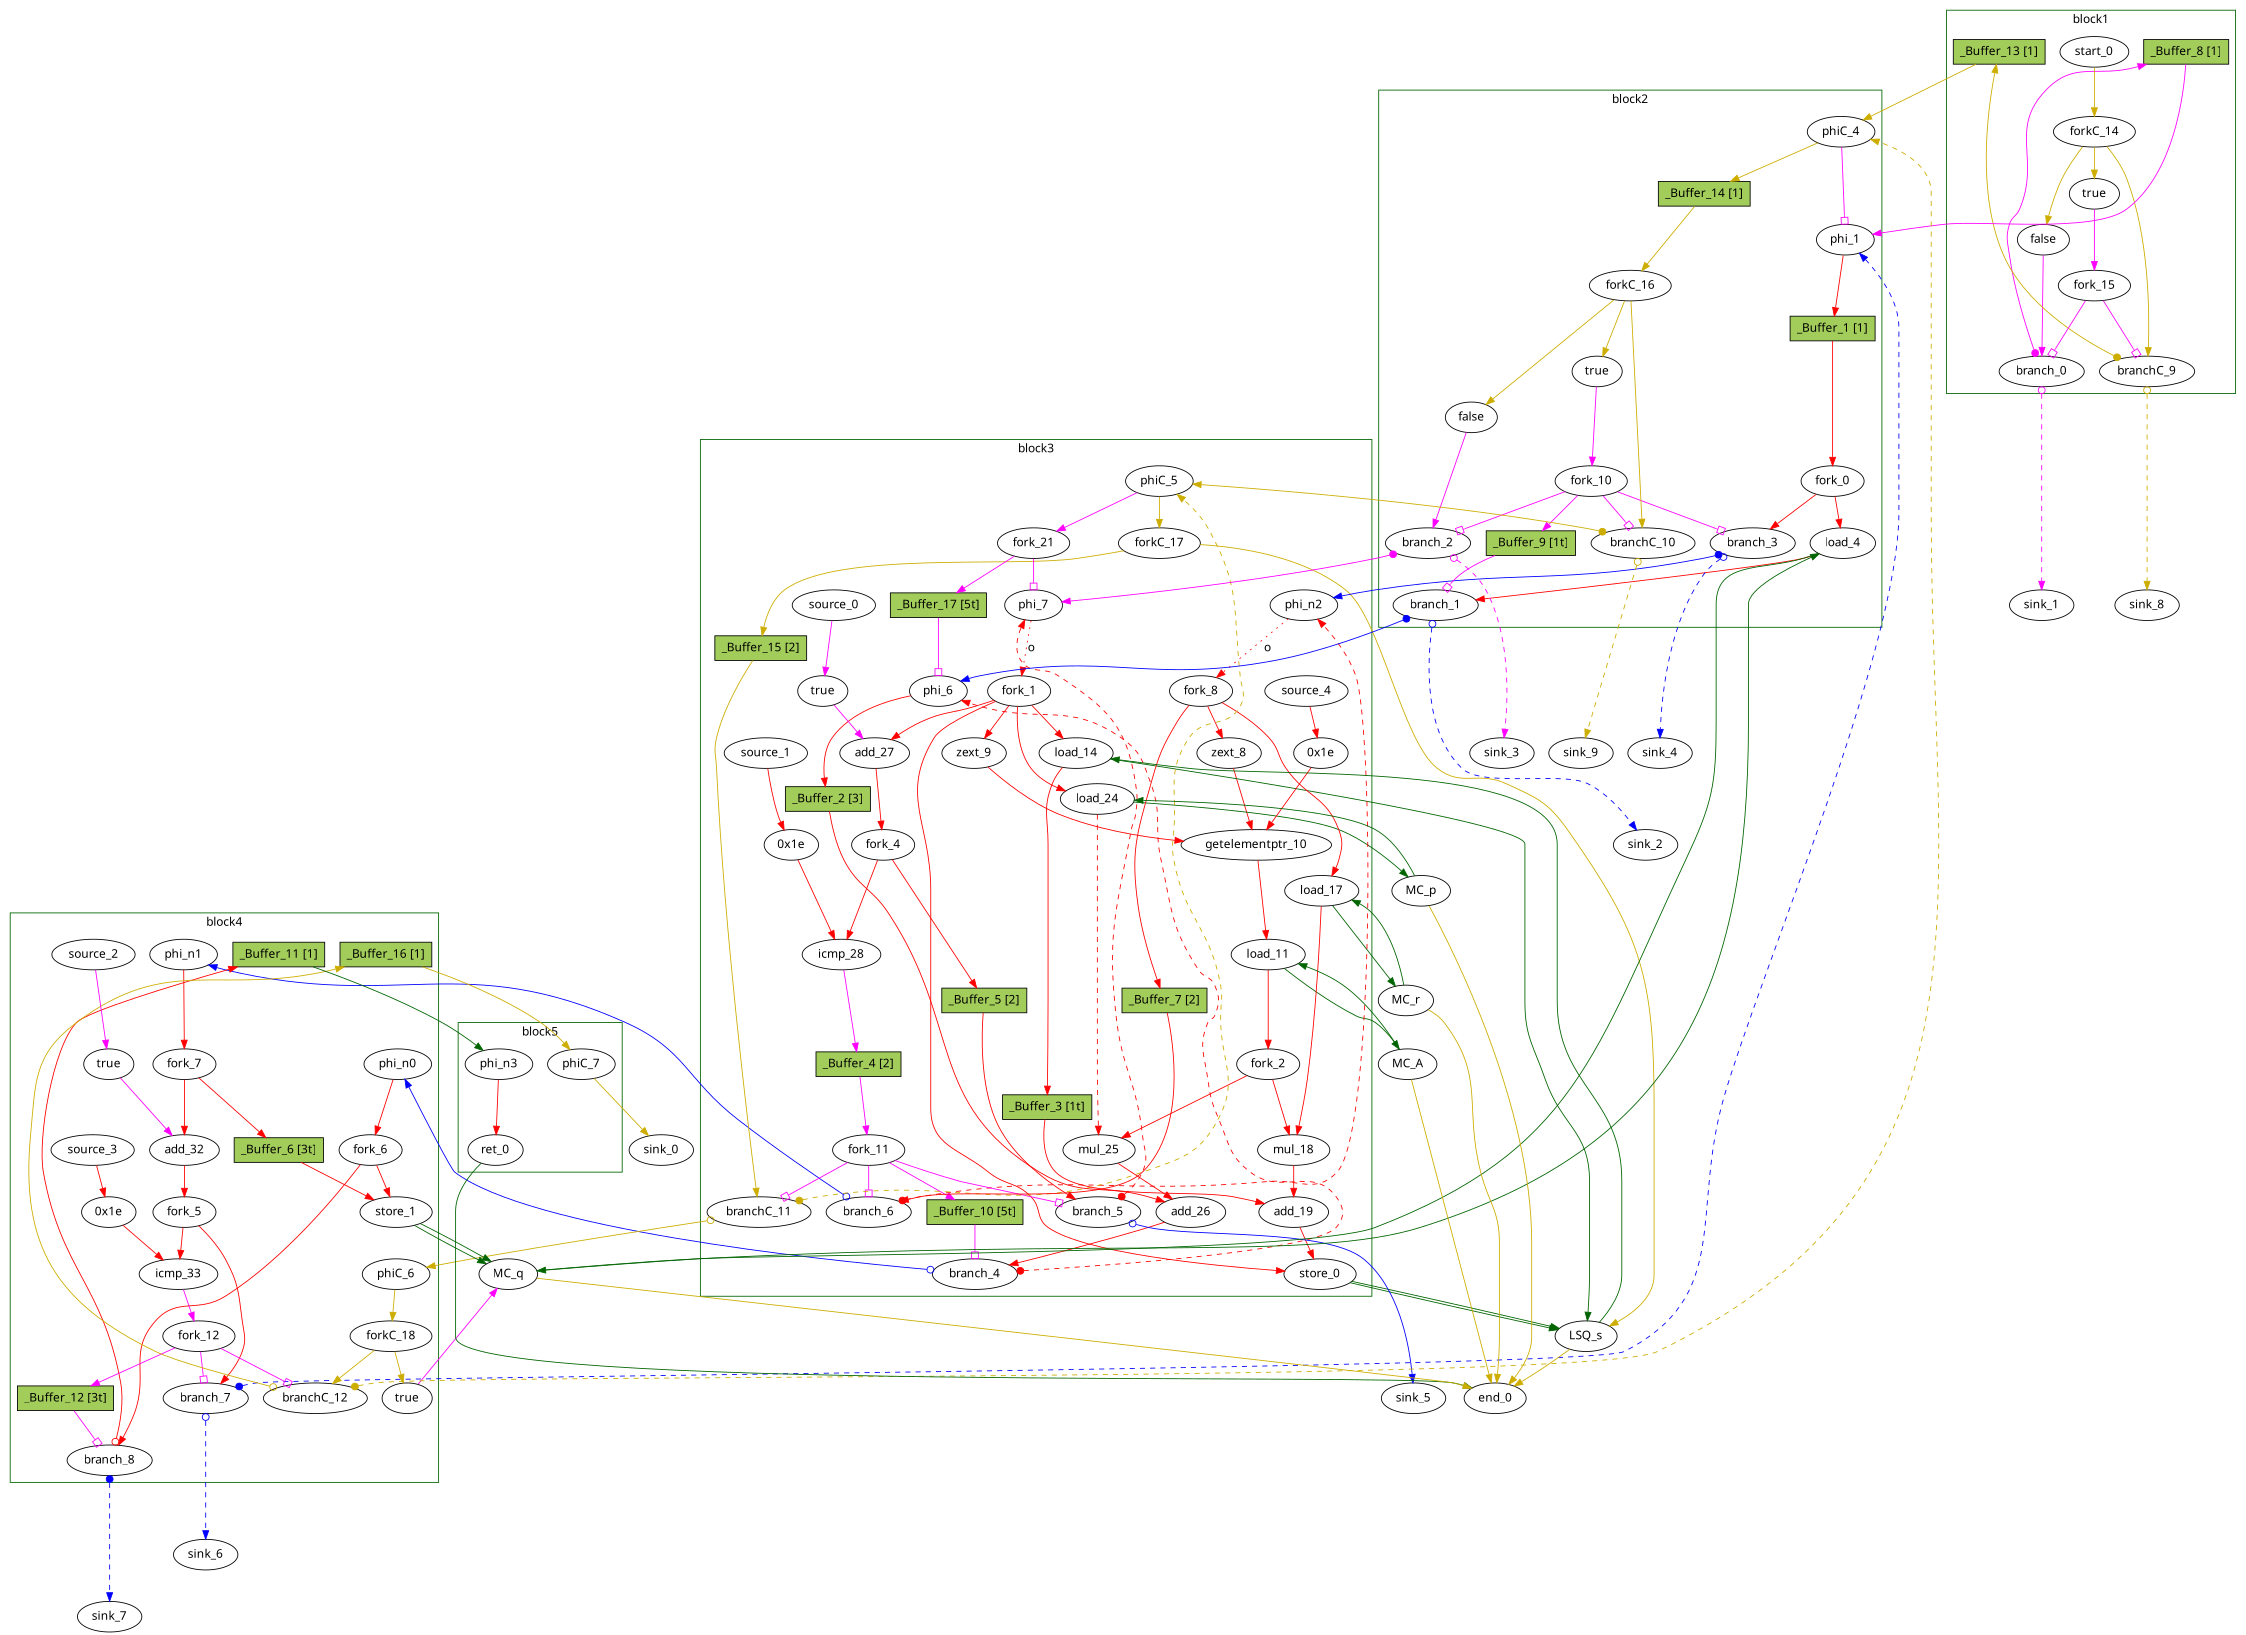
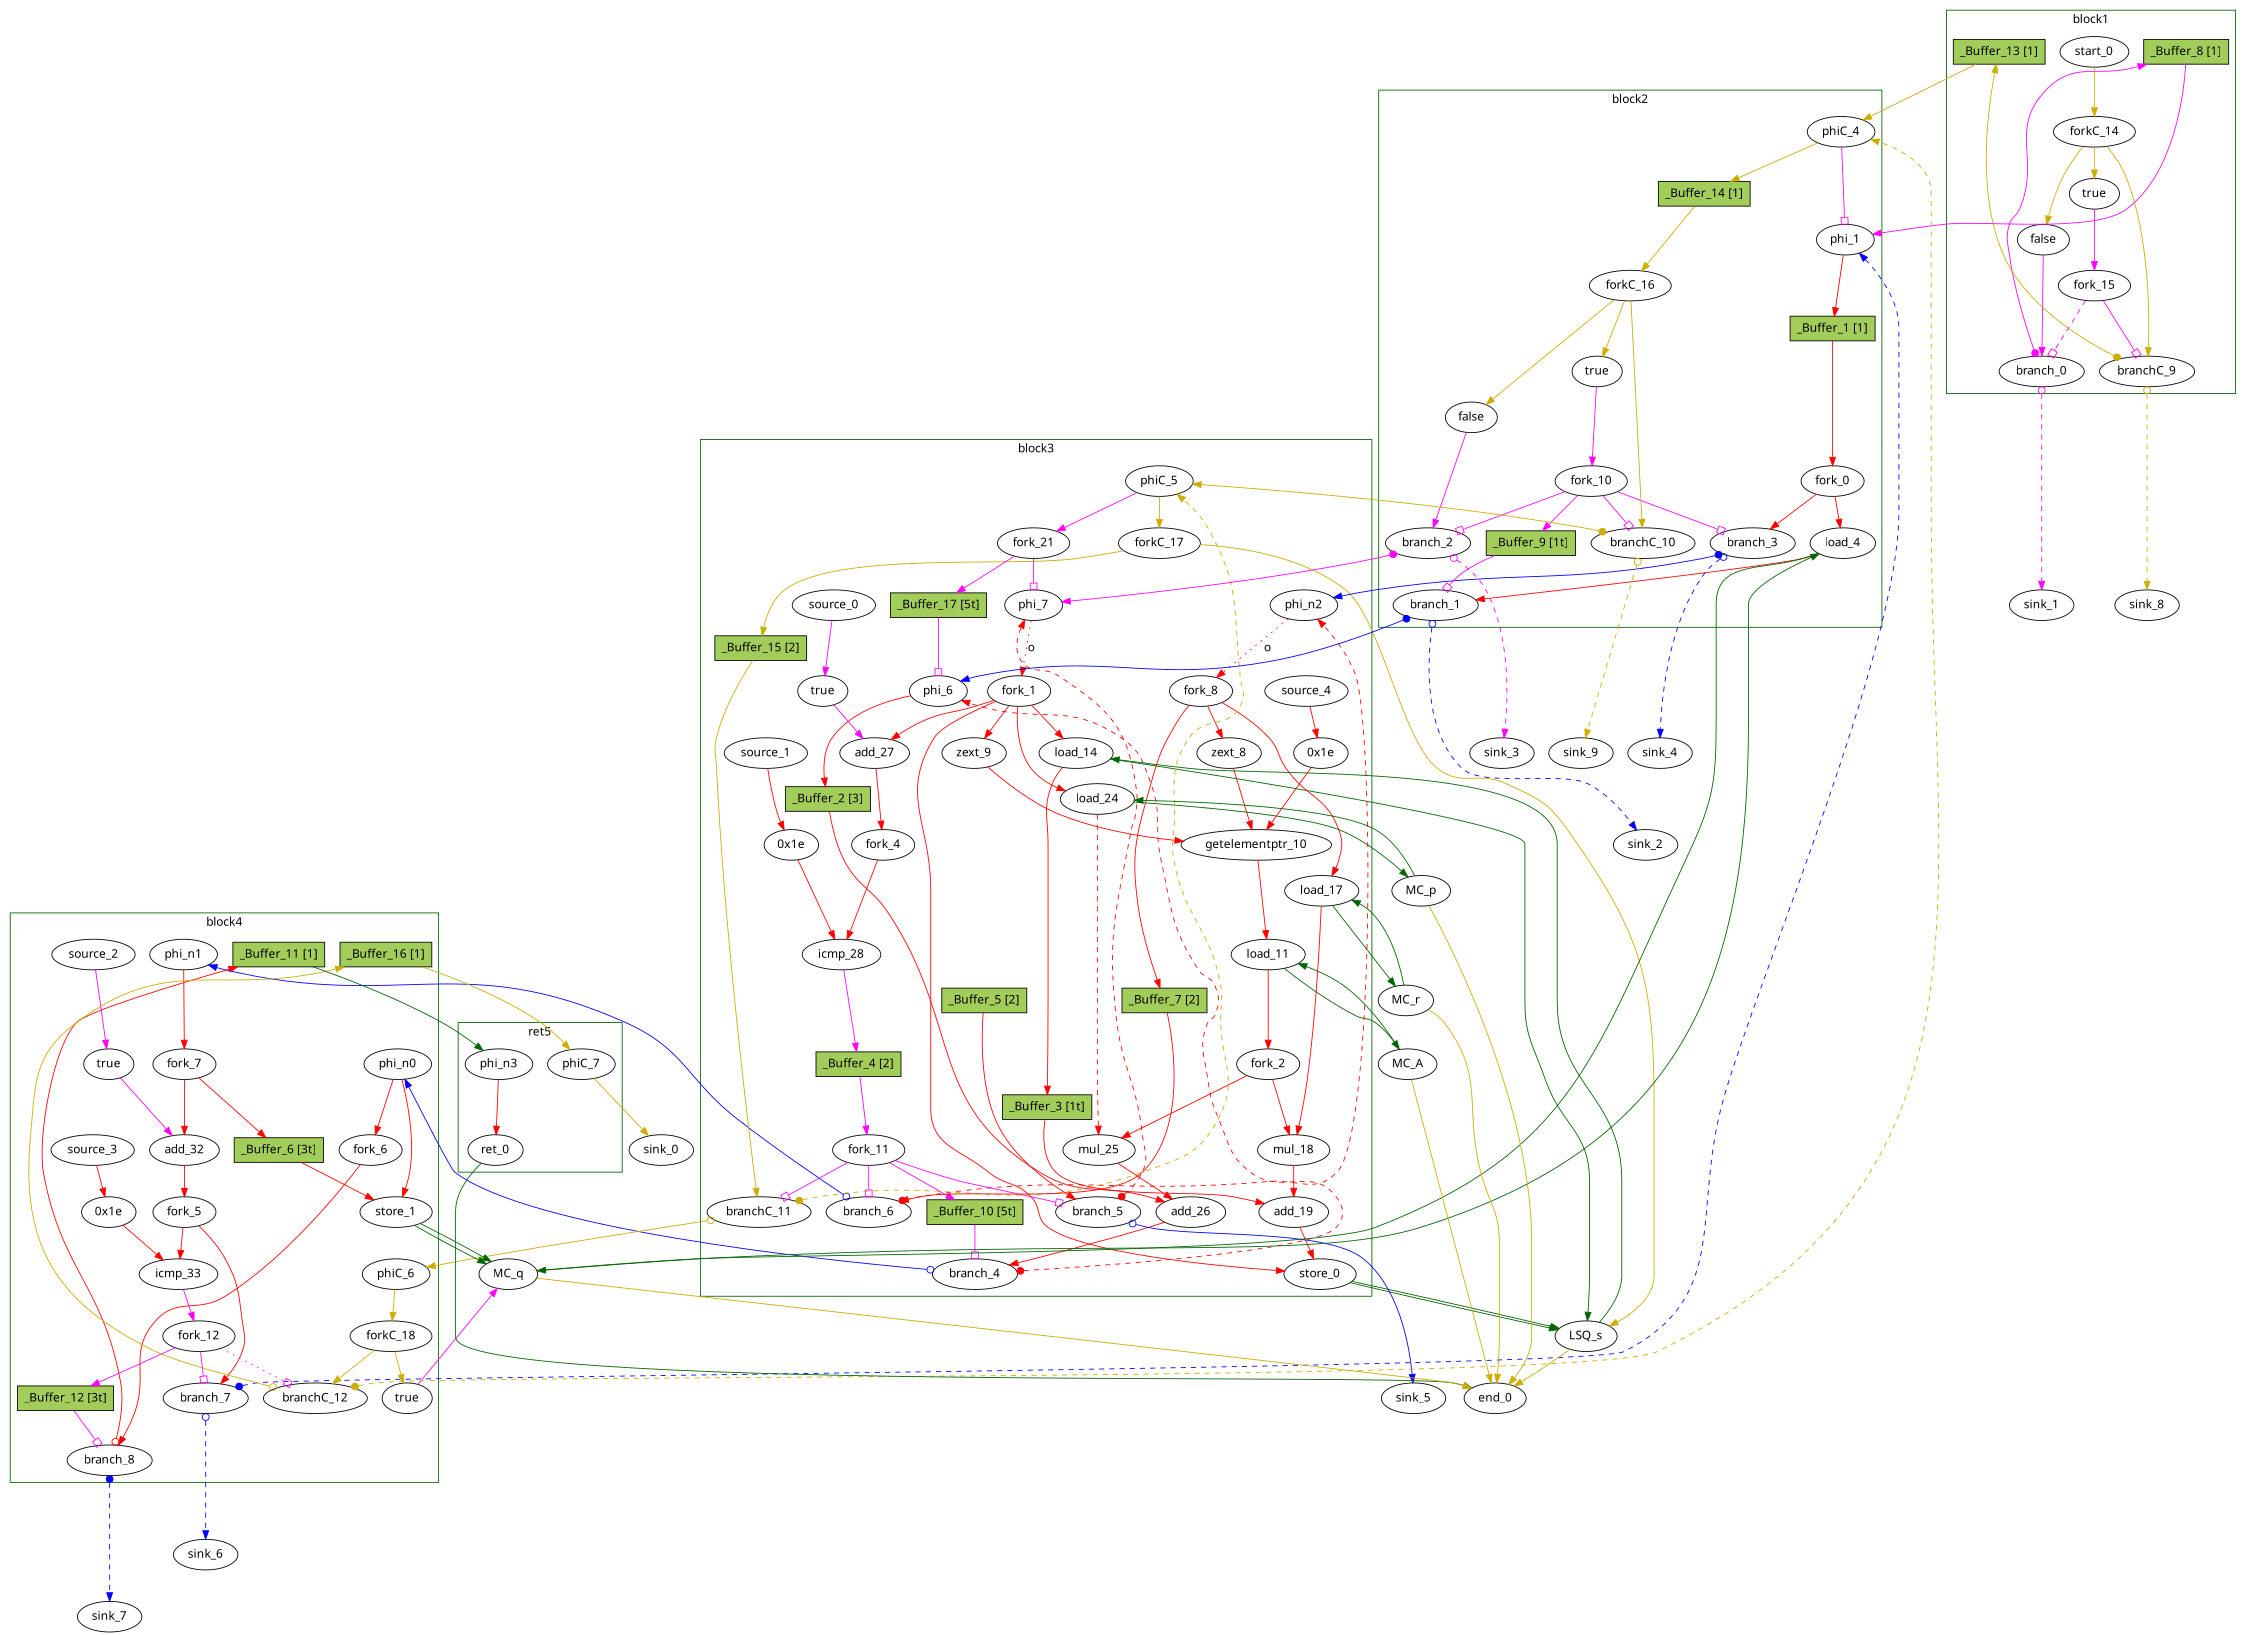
edge "fork_15" -> "branch_0": style solid -> dashed
edge "fork_4" -> "_Buffer_5 [2]": removed
cluster "block5": label "block5" -> "ret5"
edge "fork_6" -> "store_1": now "phi_n0" -> "store_1"
edge "fork_12" -> "branchC_12": style solid -> dotted
